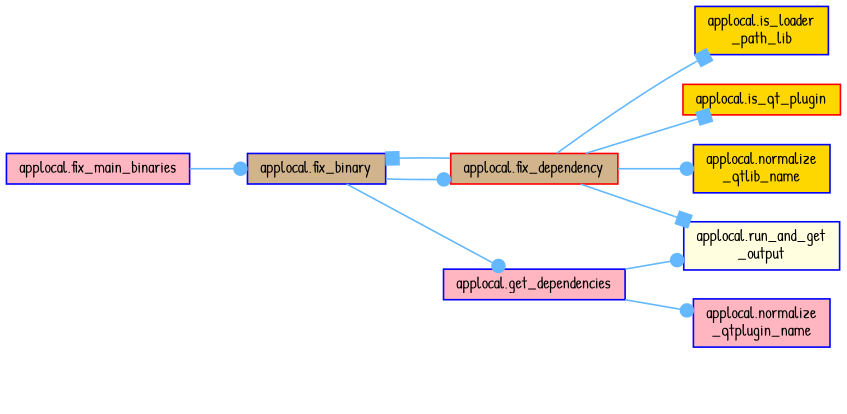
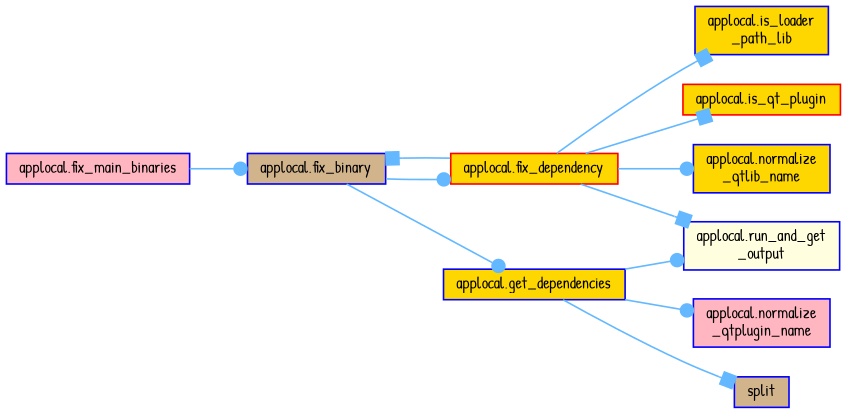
node "applocal.fix_dependency": fillcolor tan -> gold
node "applocal.get_dependencies": fillcolor lightpink -> gold
node "split": added
